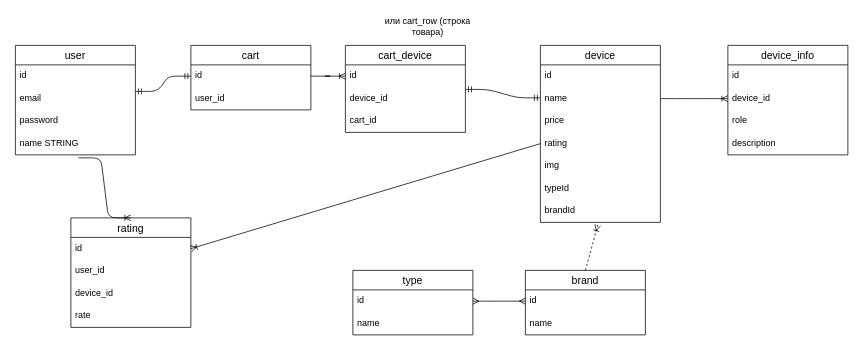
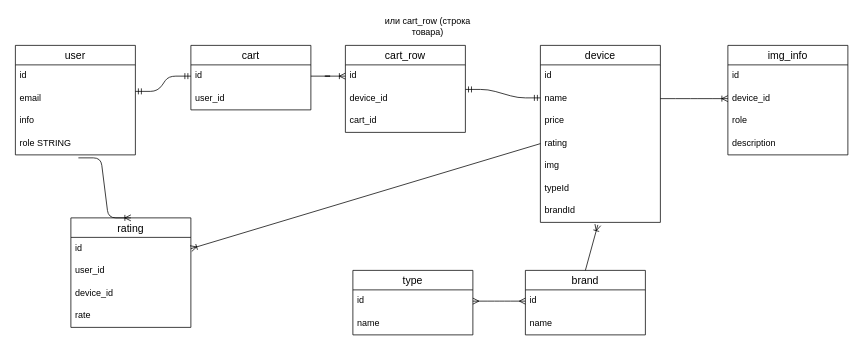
node "cart_device": label "cart_device" -> "cart_row"
node "device_info": label "device_info" -> "img_info"
node "password": label "password" -> "info"
node "name STRING": label "name STRING" -> "role STRING"
edge "brand" -> "brandId": style dashed -> solid
